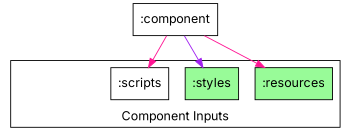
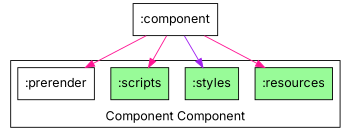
node ":prerender": added
node ":scripts": fillcolor white -> palegreen
cluster "Component Inputs": label "Component Inputs" -> "Component Component"
